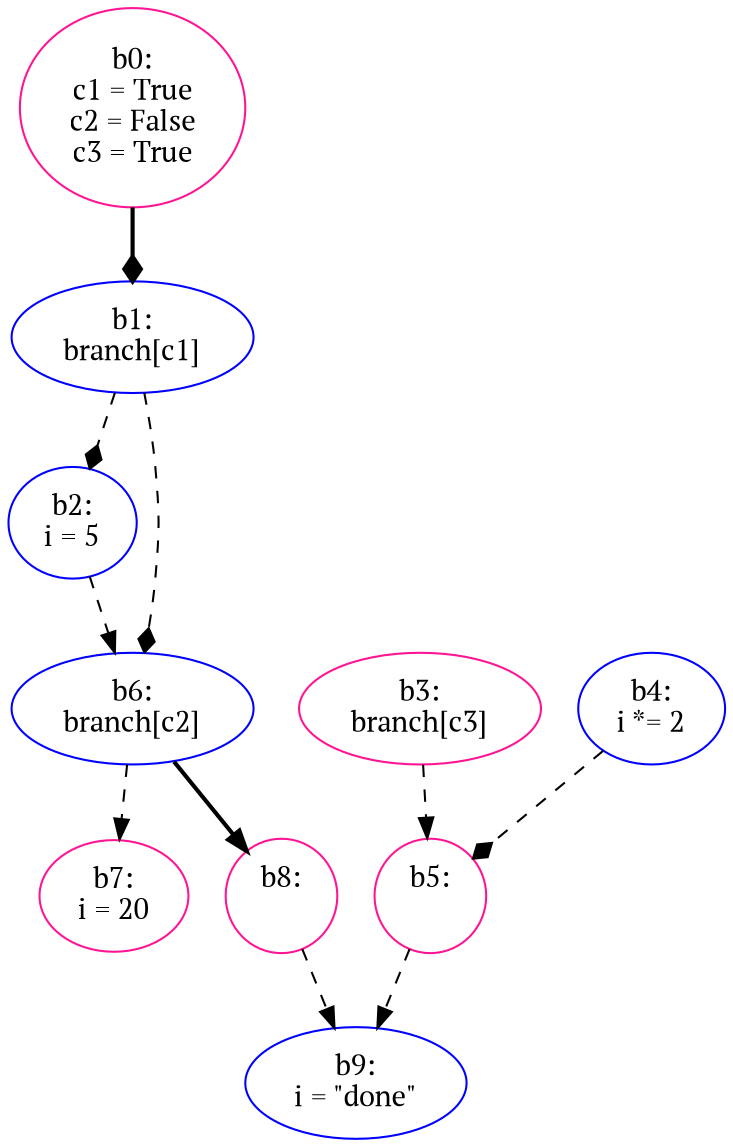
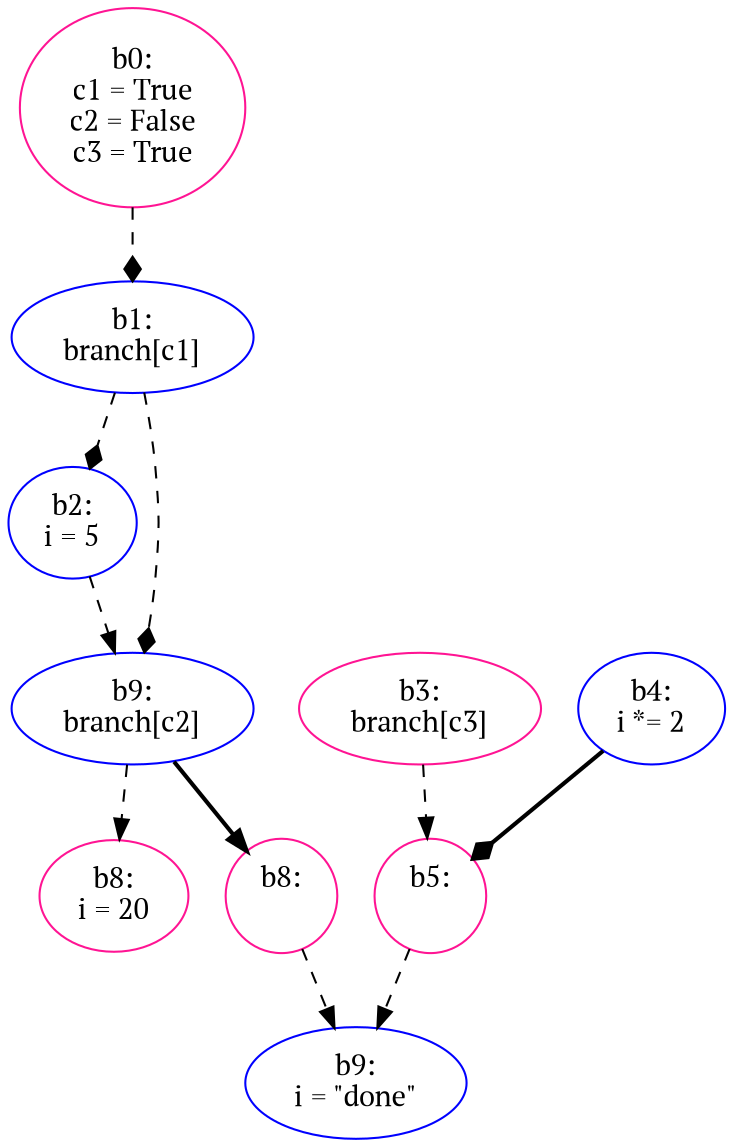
edge "b0: c1 = True c2 = False c3 = True" -> "b1: branch[c1]": style bold -> dashed
node "b6: branch[c2]": label "b6: branch[c2]" -> "b9: branch[c2]"
edge "b4: i *= 2" -> "b5:": style dashed -> bold
node "b7: i = 20": label "b7: i = 20" -> "b8: i = 20"
